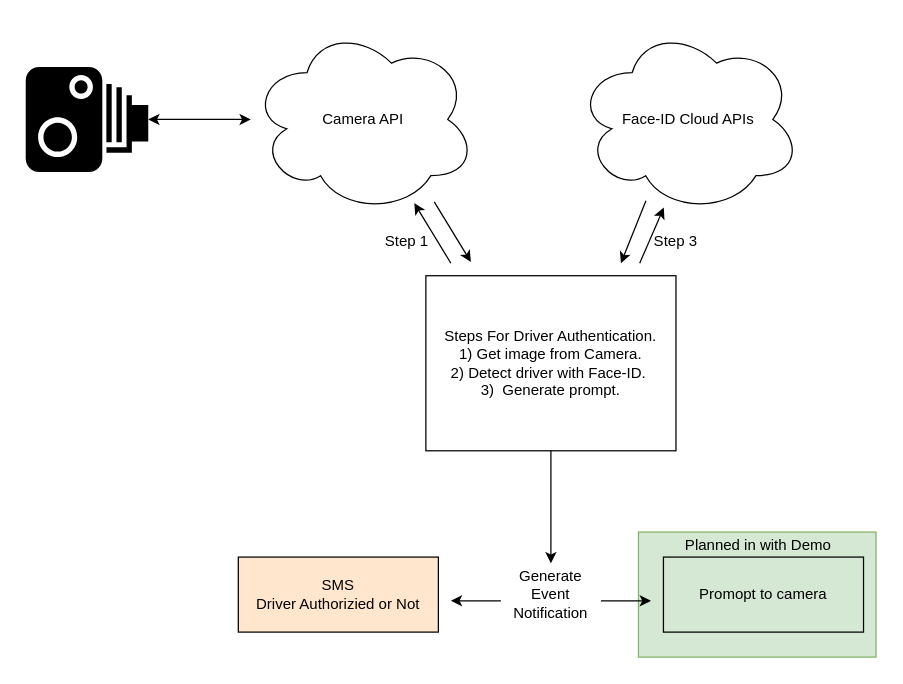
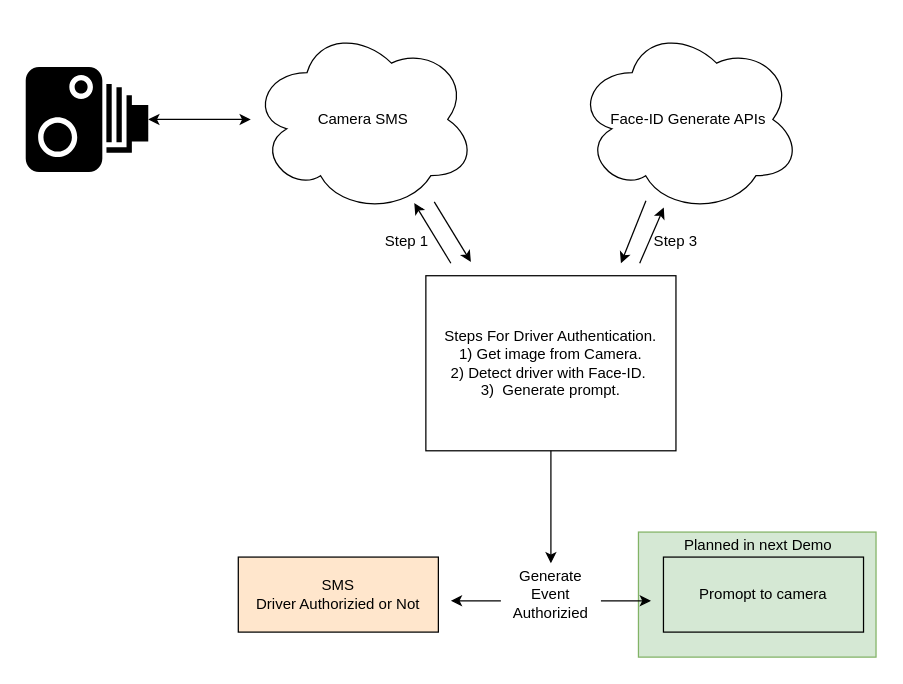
node "Camera API": label "Camera API" -> "Camera SMS"
node "Face-ID Cloud APIs": label "Face-ID Cloud APIs" -> "Face-ID Generate APIs"
node "Planned in with Demo": label "Planned in with Demo" -> "Planned in next Demo"
node "Generate Event Notification": label "Generate Event Notification" -> "Generate Event Authorizied"
